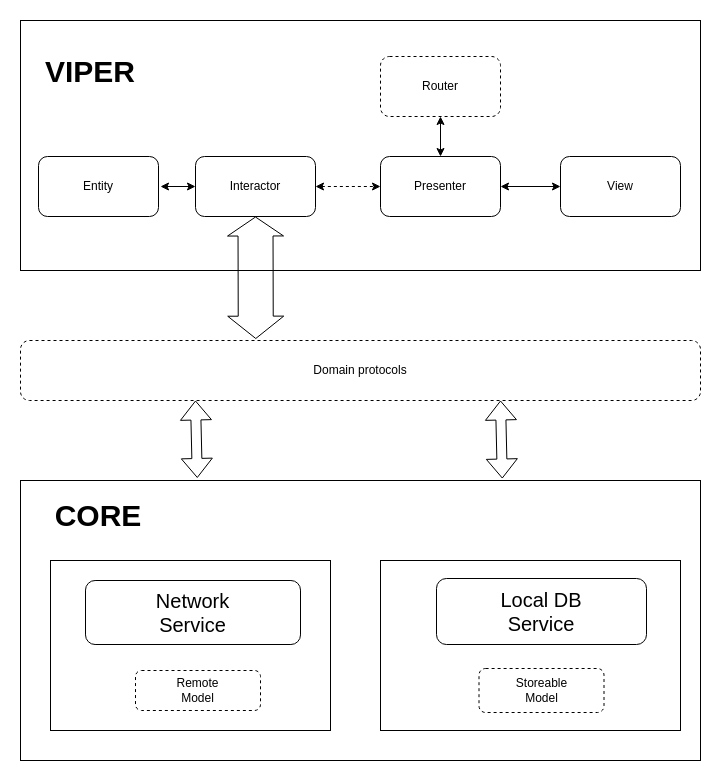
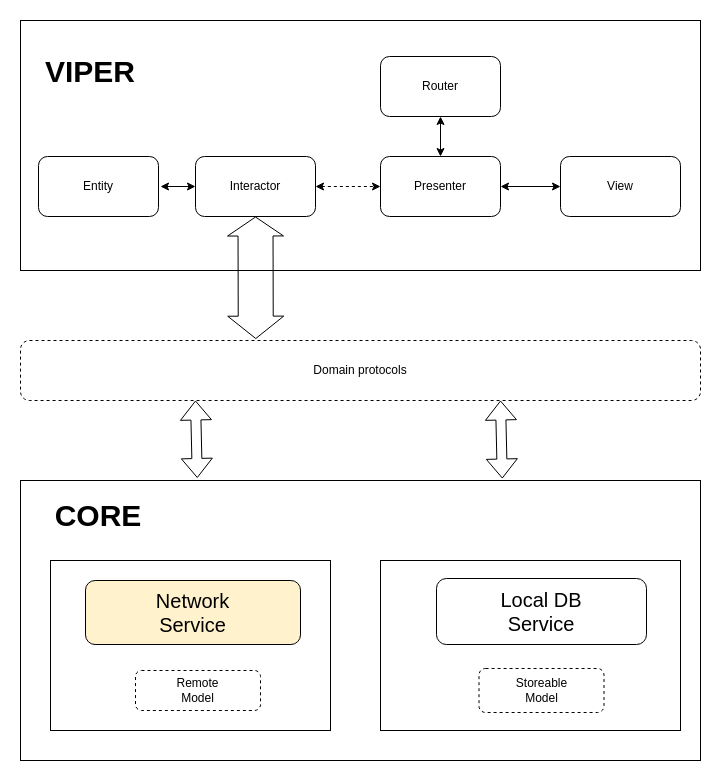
node "Router": style dashed -> solid
node "NetworkService": fillcolor #ffffff -> #fff2cc
